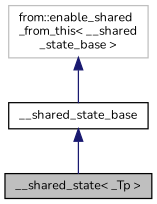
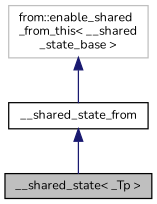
node "__shared_state_base": label "__shared_state_base" -> "__shared_state_from"
